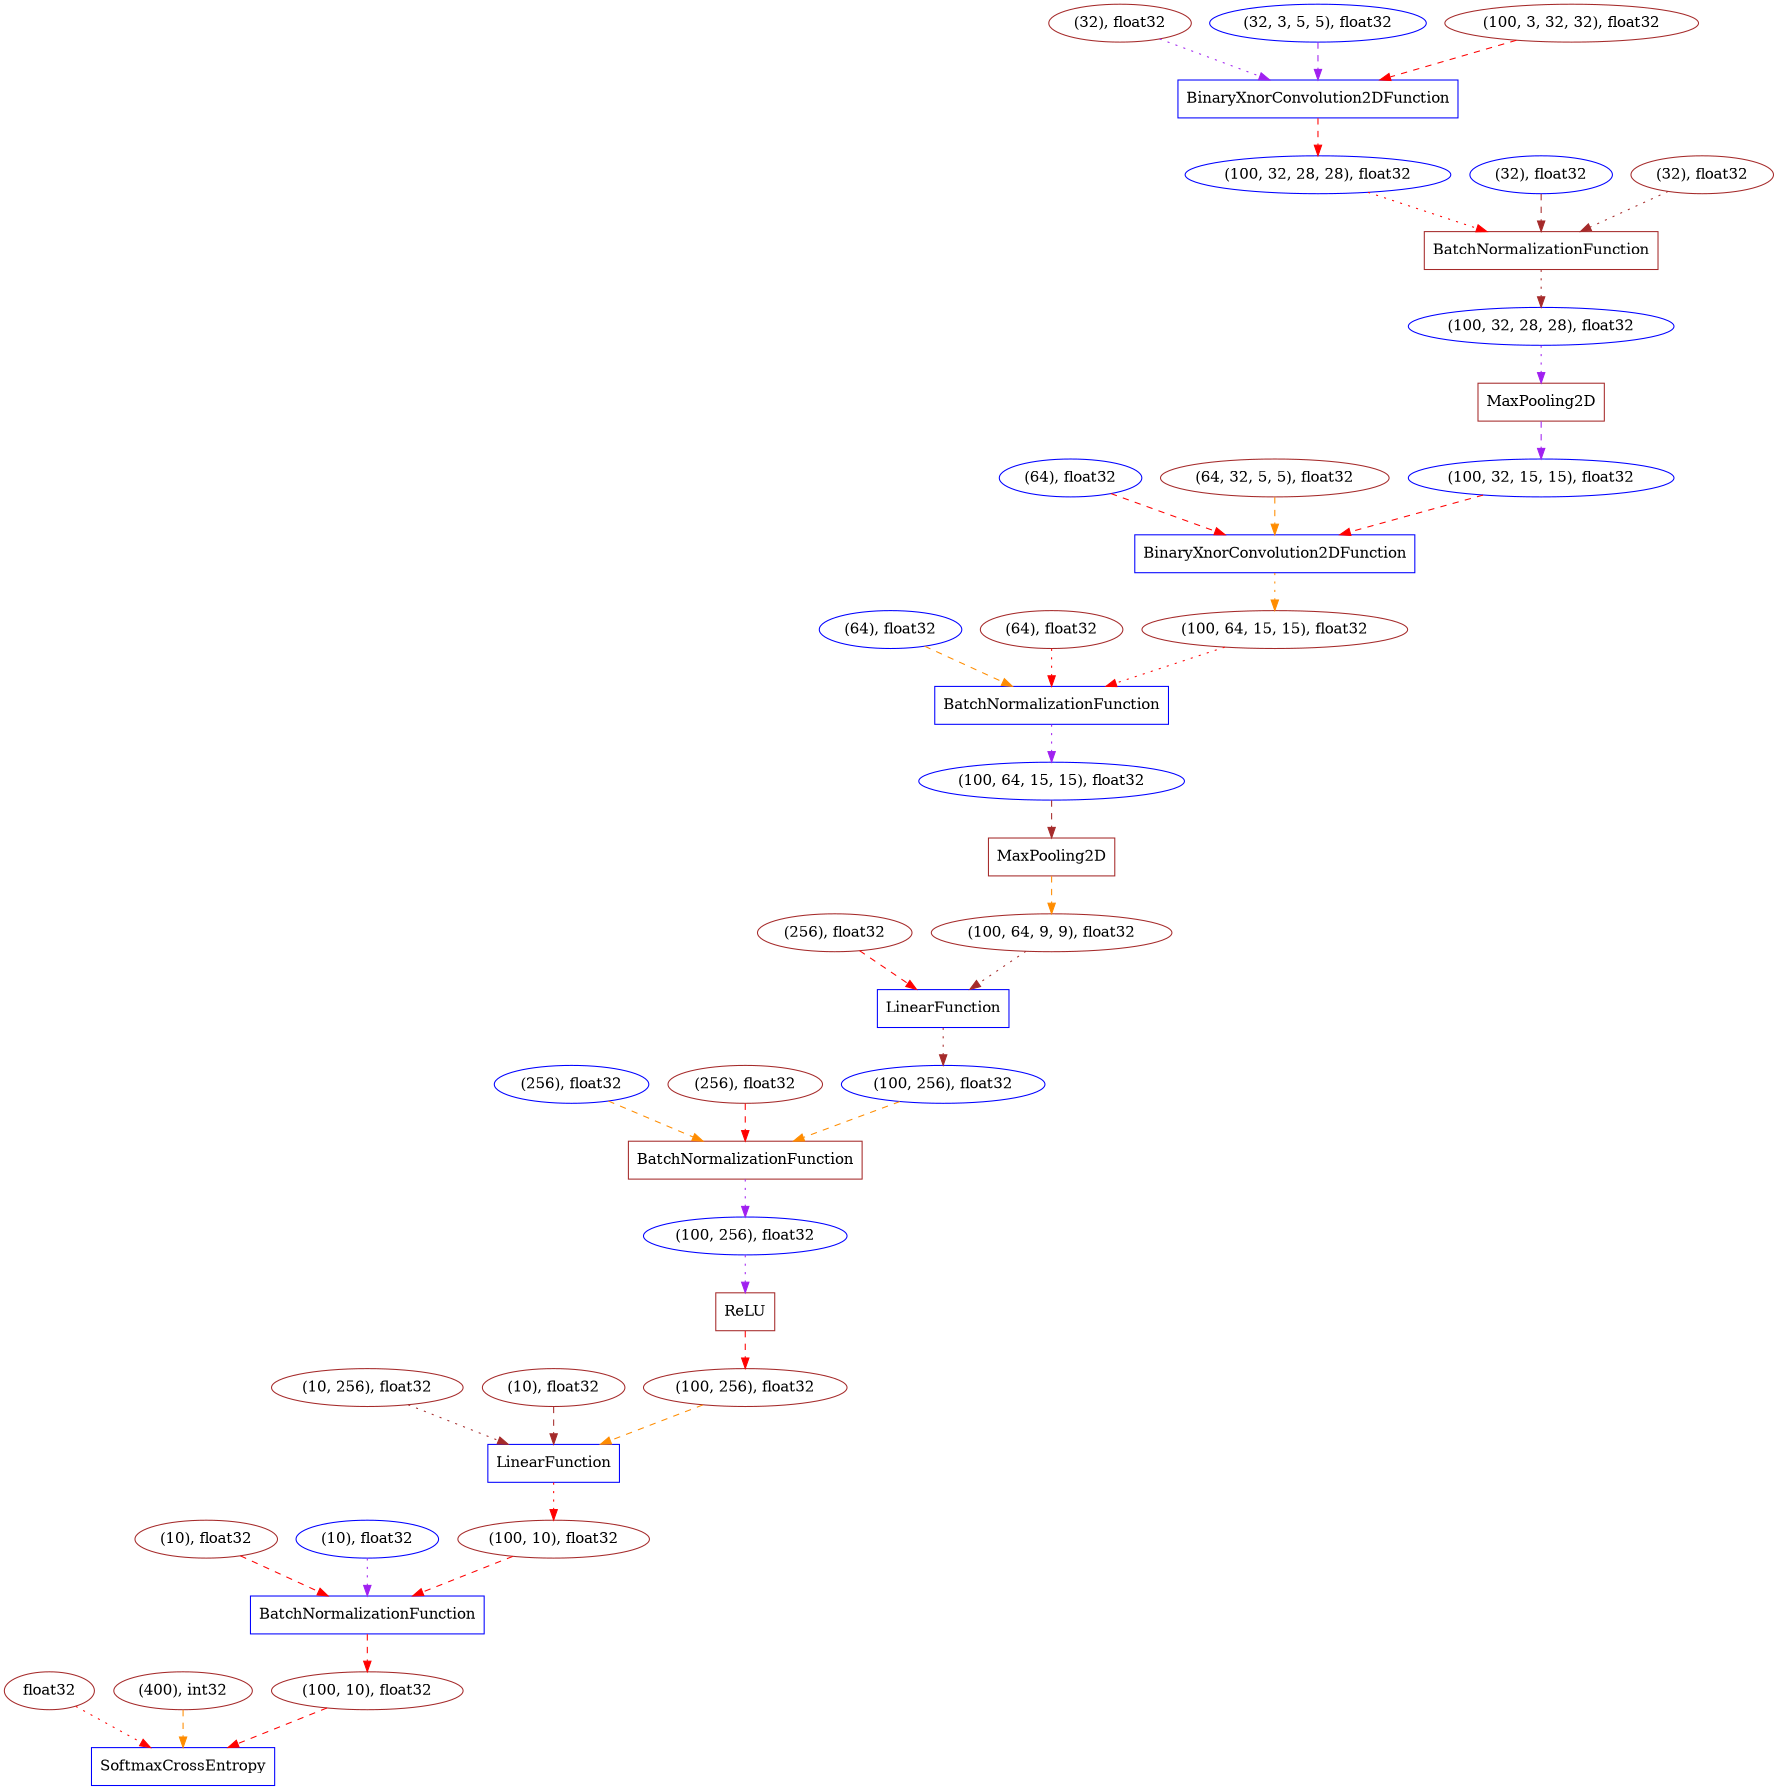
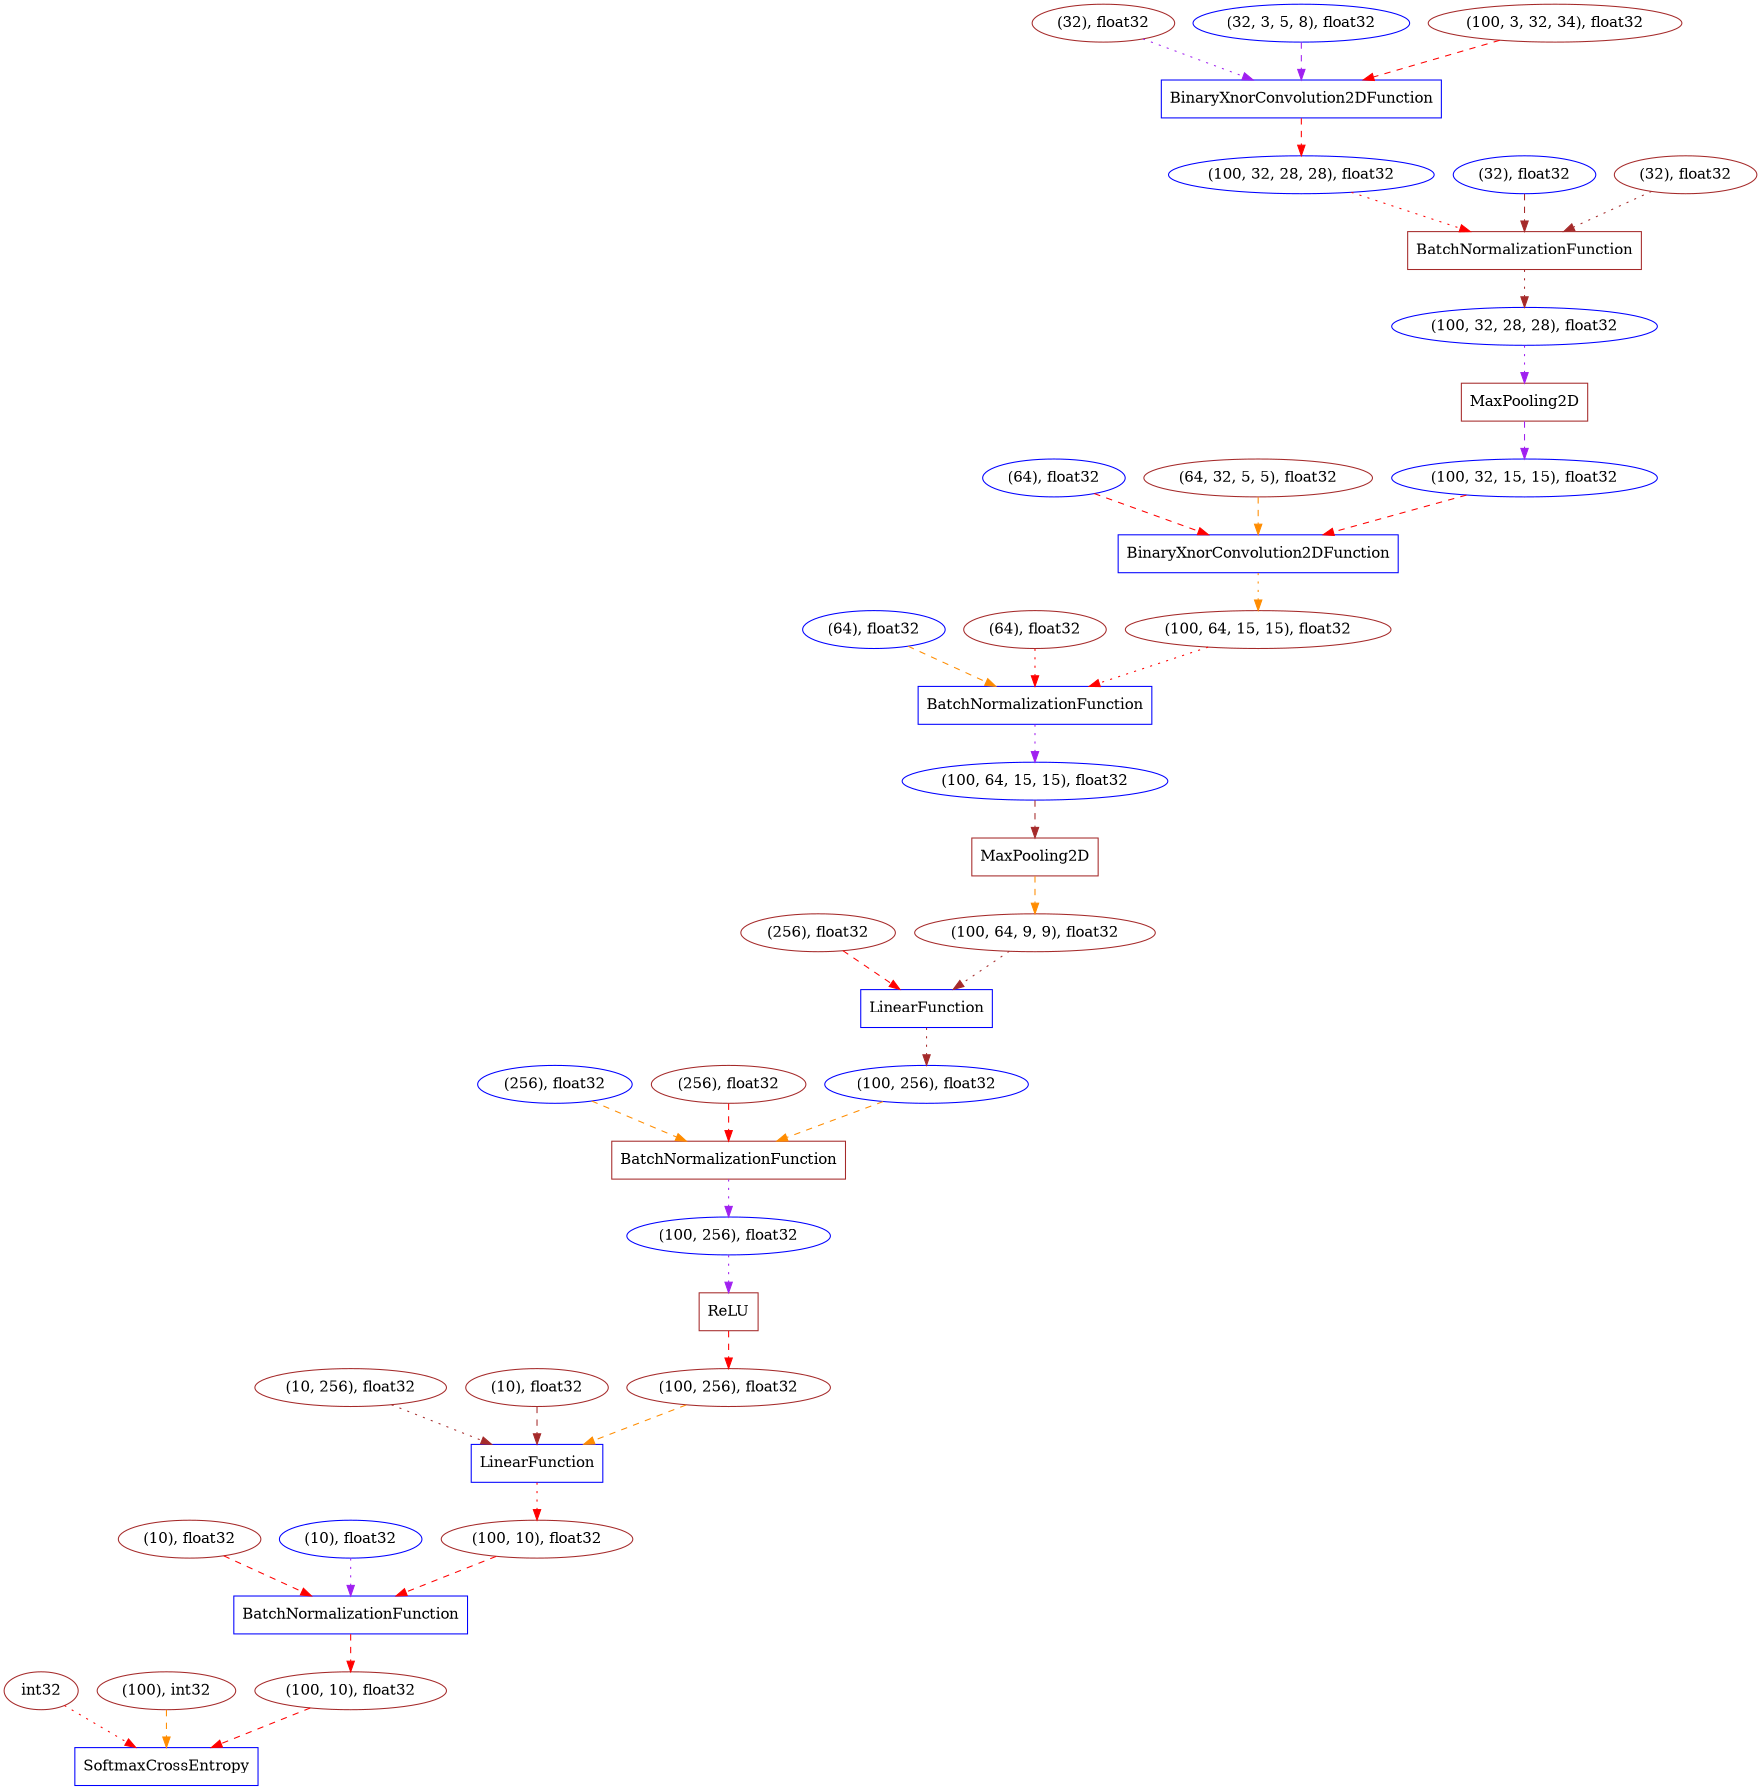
node "(32, 3, 5, 5), float32": label "(32, 3, 5, 5), float32" -> "(32, 3, 5, 8), float32"
node "(100, 3, 32, 32), float32": label "(100, 3, 32, 32), float32" -> "(100, 3, 32, 34), float32"
node "float32": label "float32" -> "int32"
node "(400), int32": label "(400), int32" -> "(100), int32"
